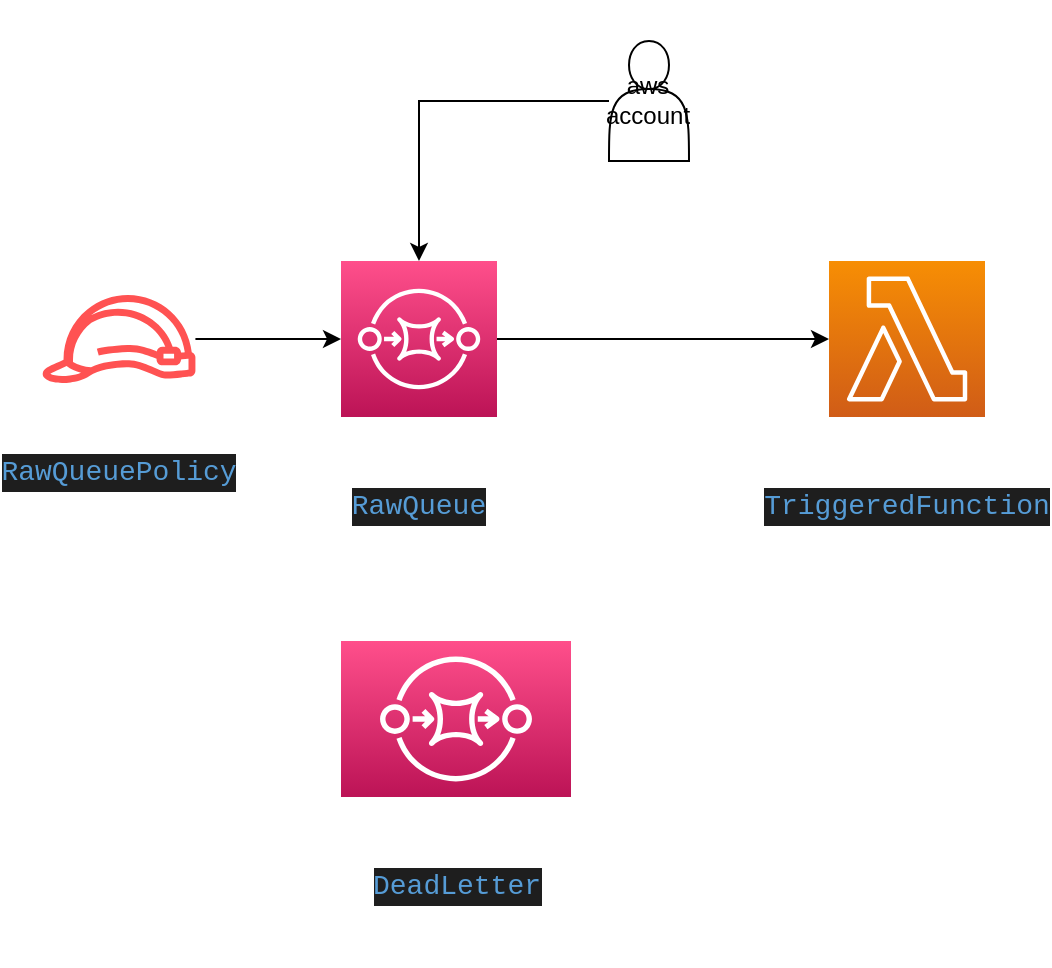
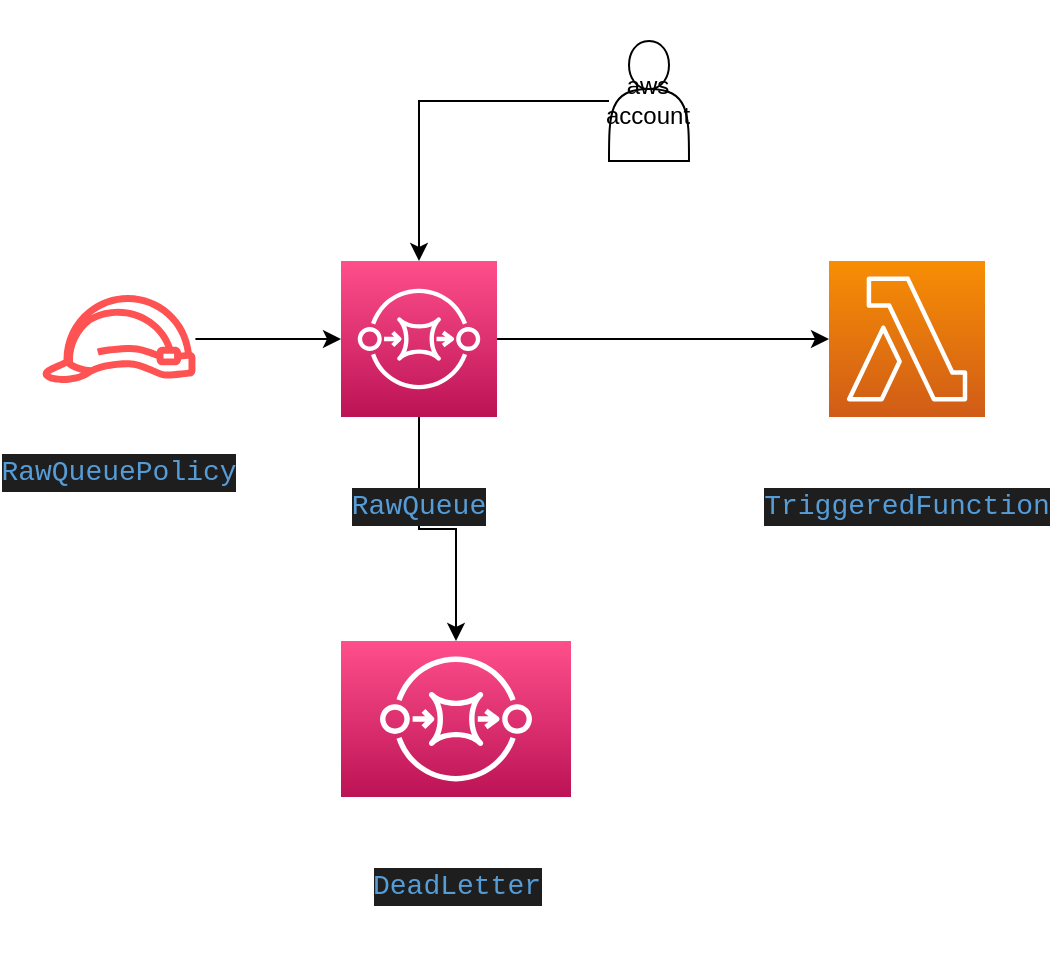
edge "RawQueue" -> "DeadLetter": added
